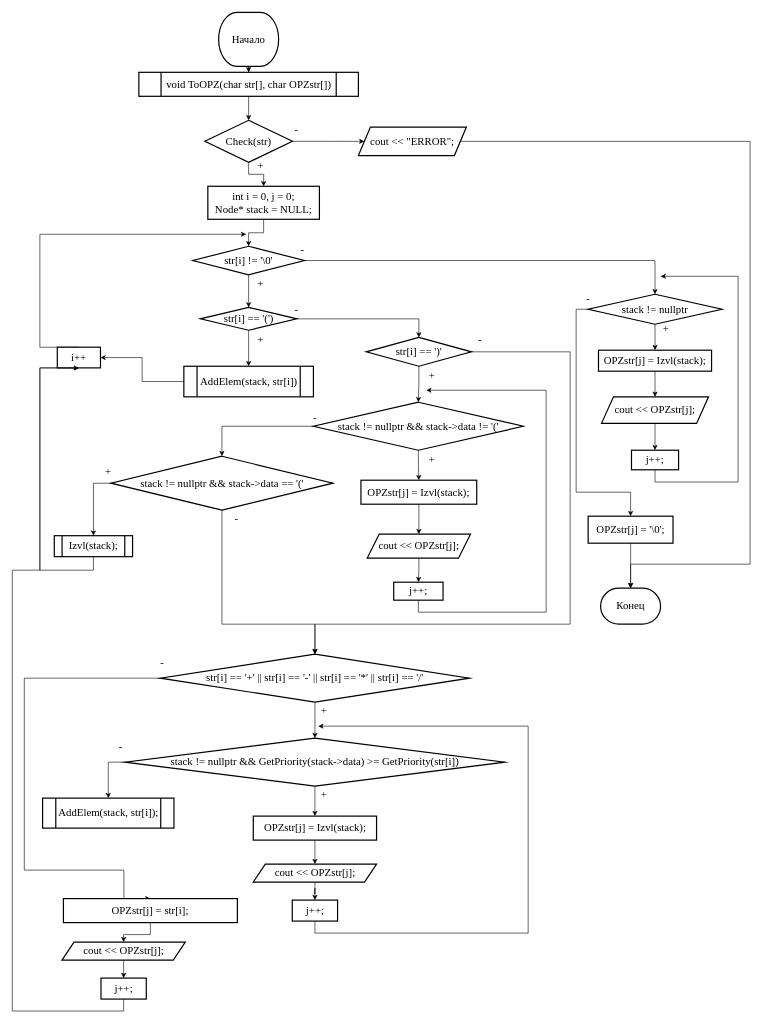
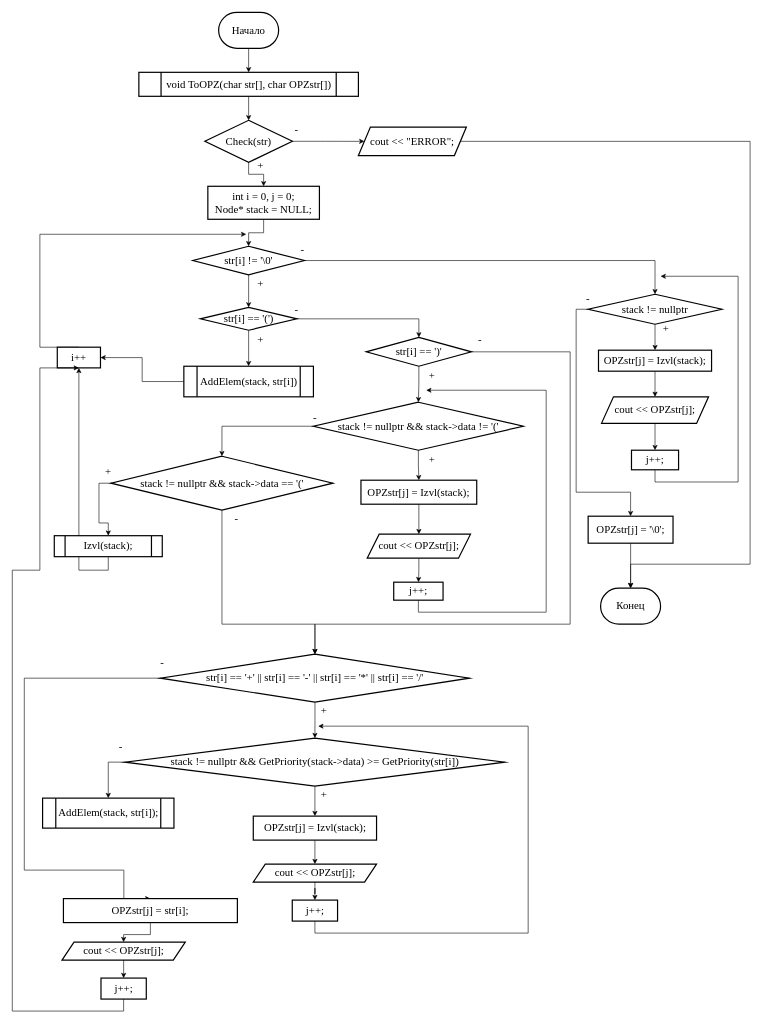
node "Начало": size 60x54 -> 60x36
node "Izvl(stack);": size 78x21 -> 108x21
